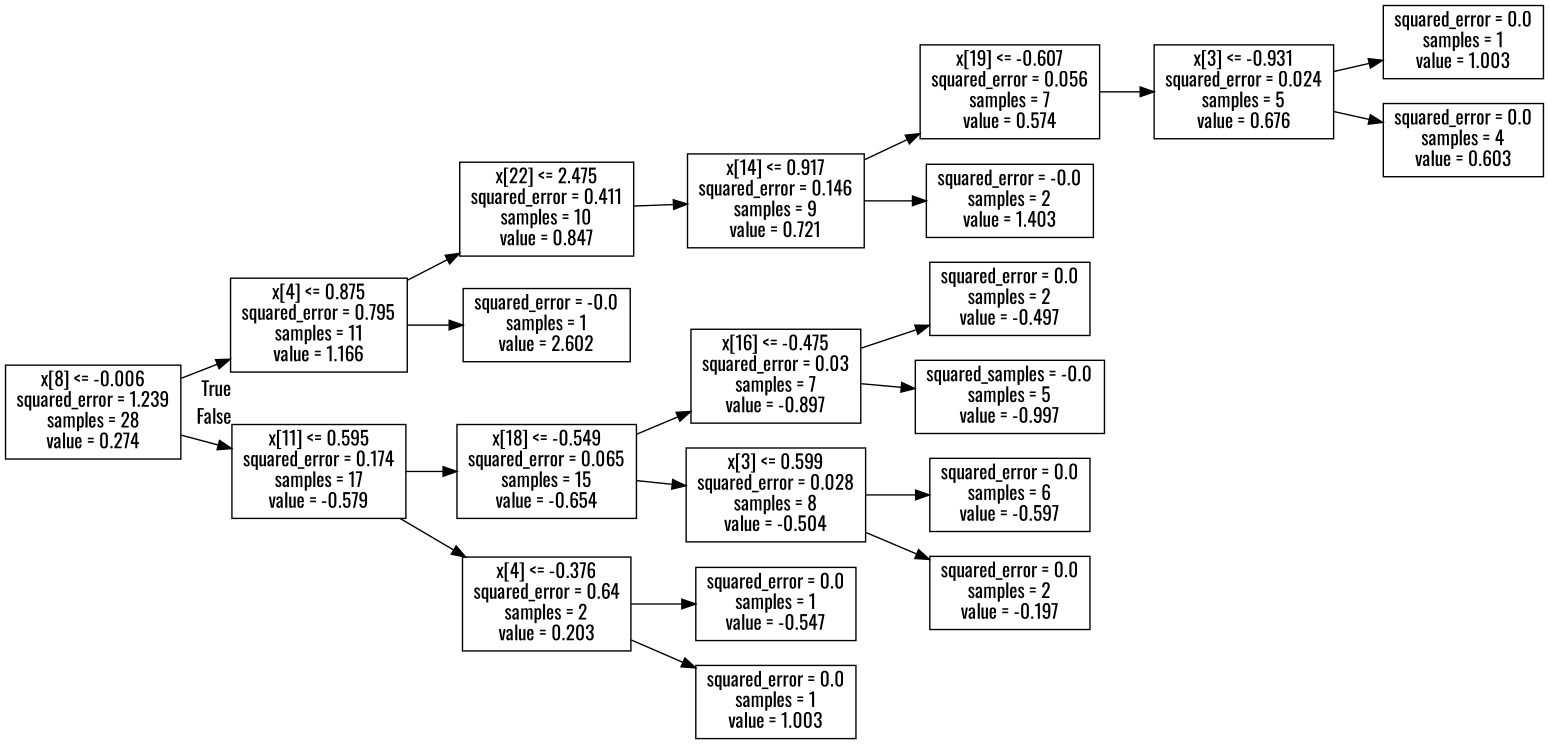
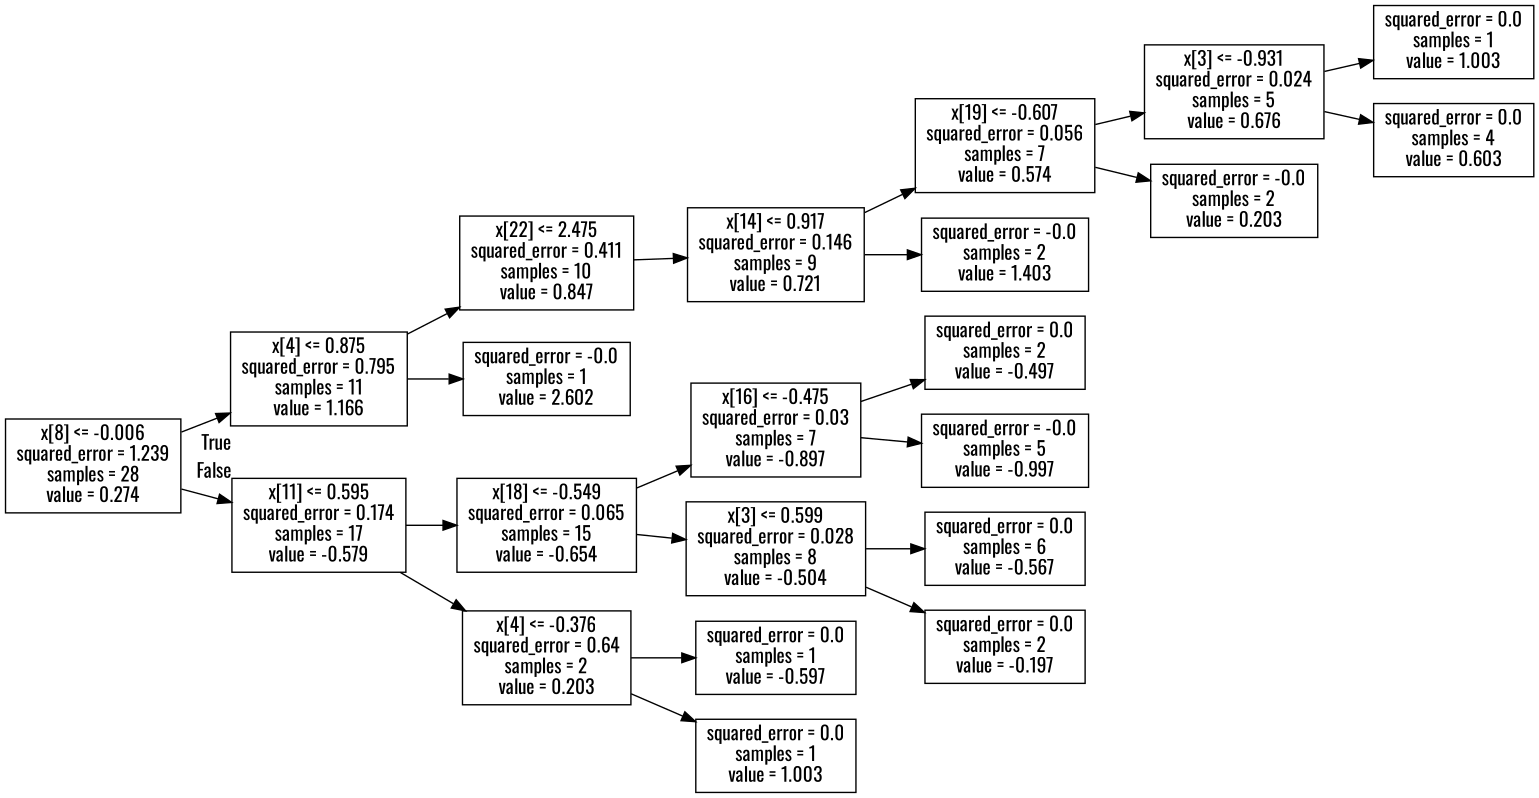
node "squared_error = -0.0 samples = 2 value = 0.203": added
node "squared_samples = -0.0 samples = 5 value = -0.997": label "squared_samples = -0.0 samples = 5 value = -0.997" -> "squared_error = -0.0 samples = 5 value = -0.997"
node "squared_error = 0.0 samples = 6 value = -0.597": label "squared_error = 0.0 samples = 6 value = -0.597" -> "squared_error = 0.0 samples = 6 value = -0.567"
node "squared_error = 0.0 samples = 1 value = -0.547": label "squared_error = 0.0 samples = 1 value = -0.547" -> "squared_error = 0.0 samples = 1 value = -0.597"
